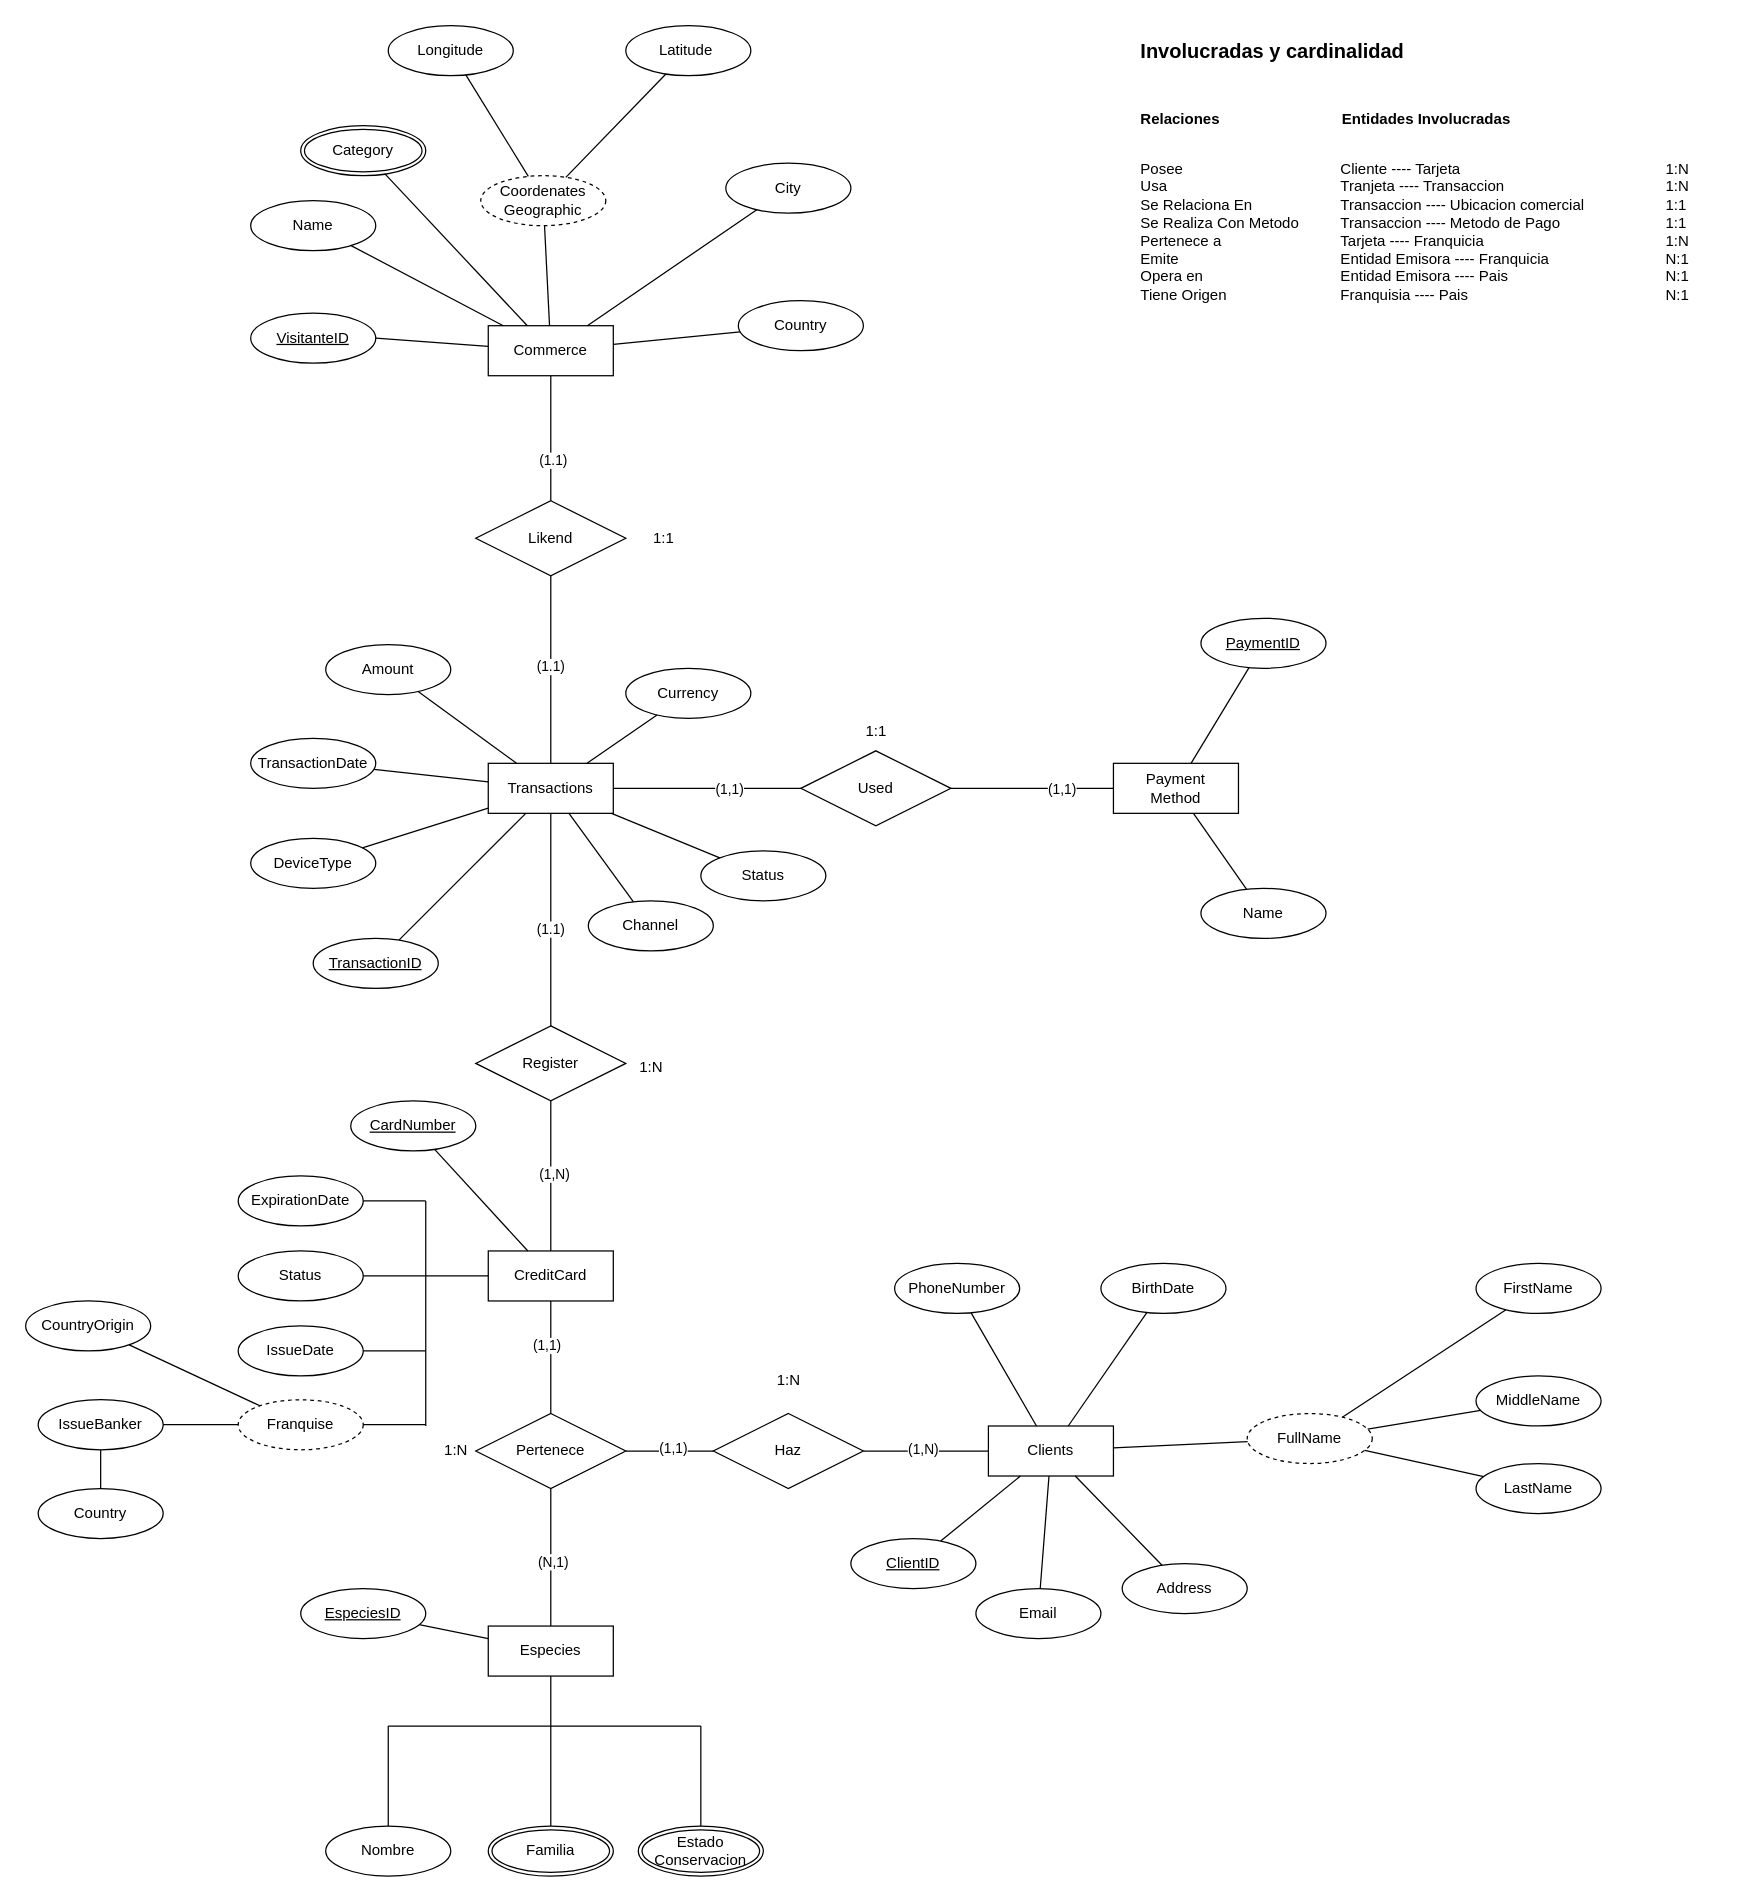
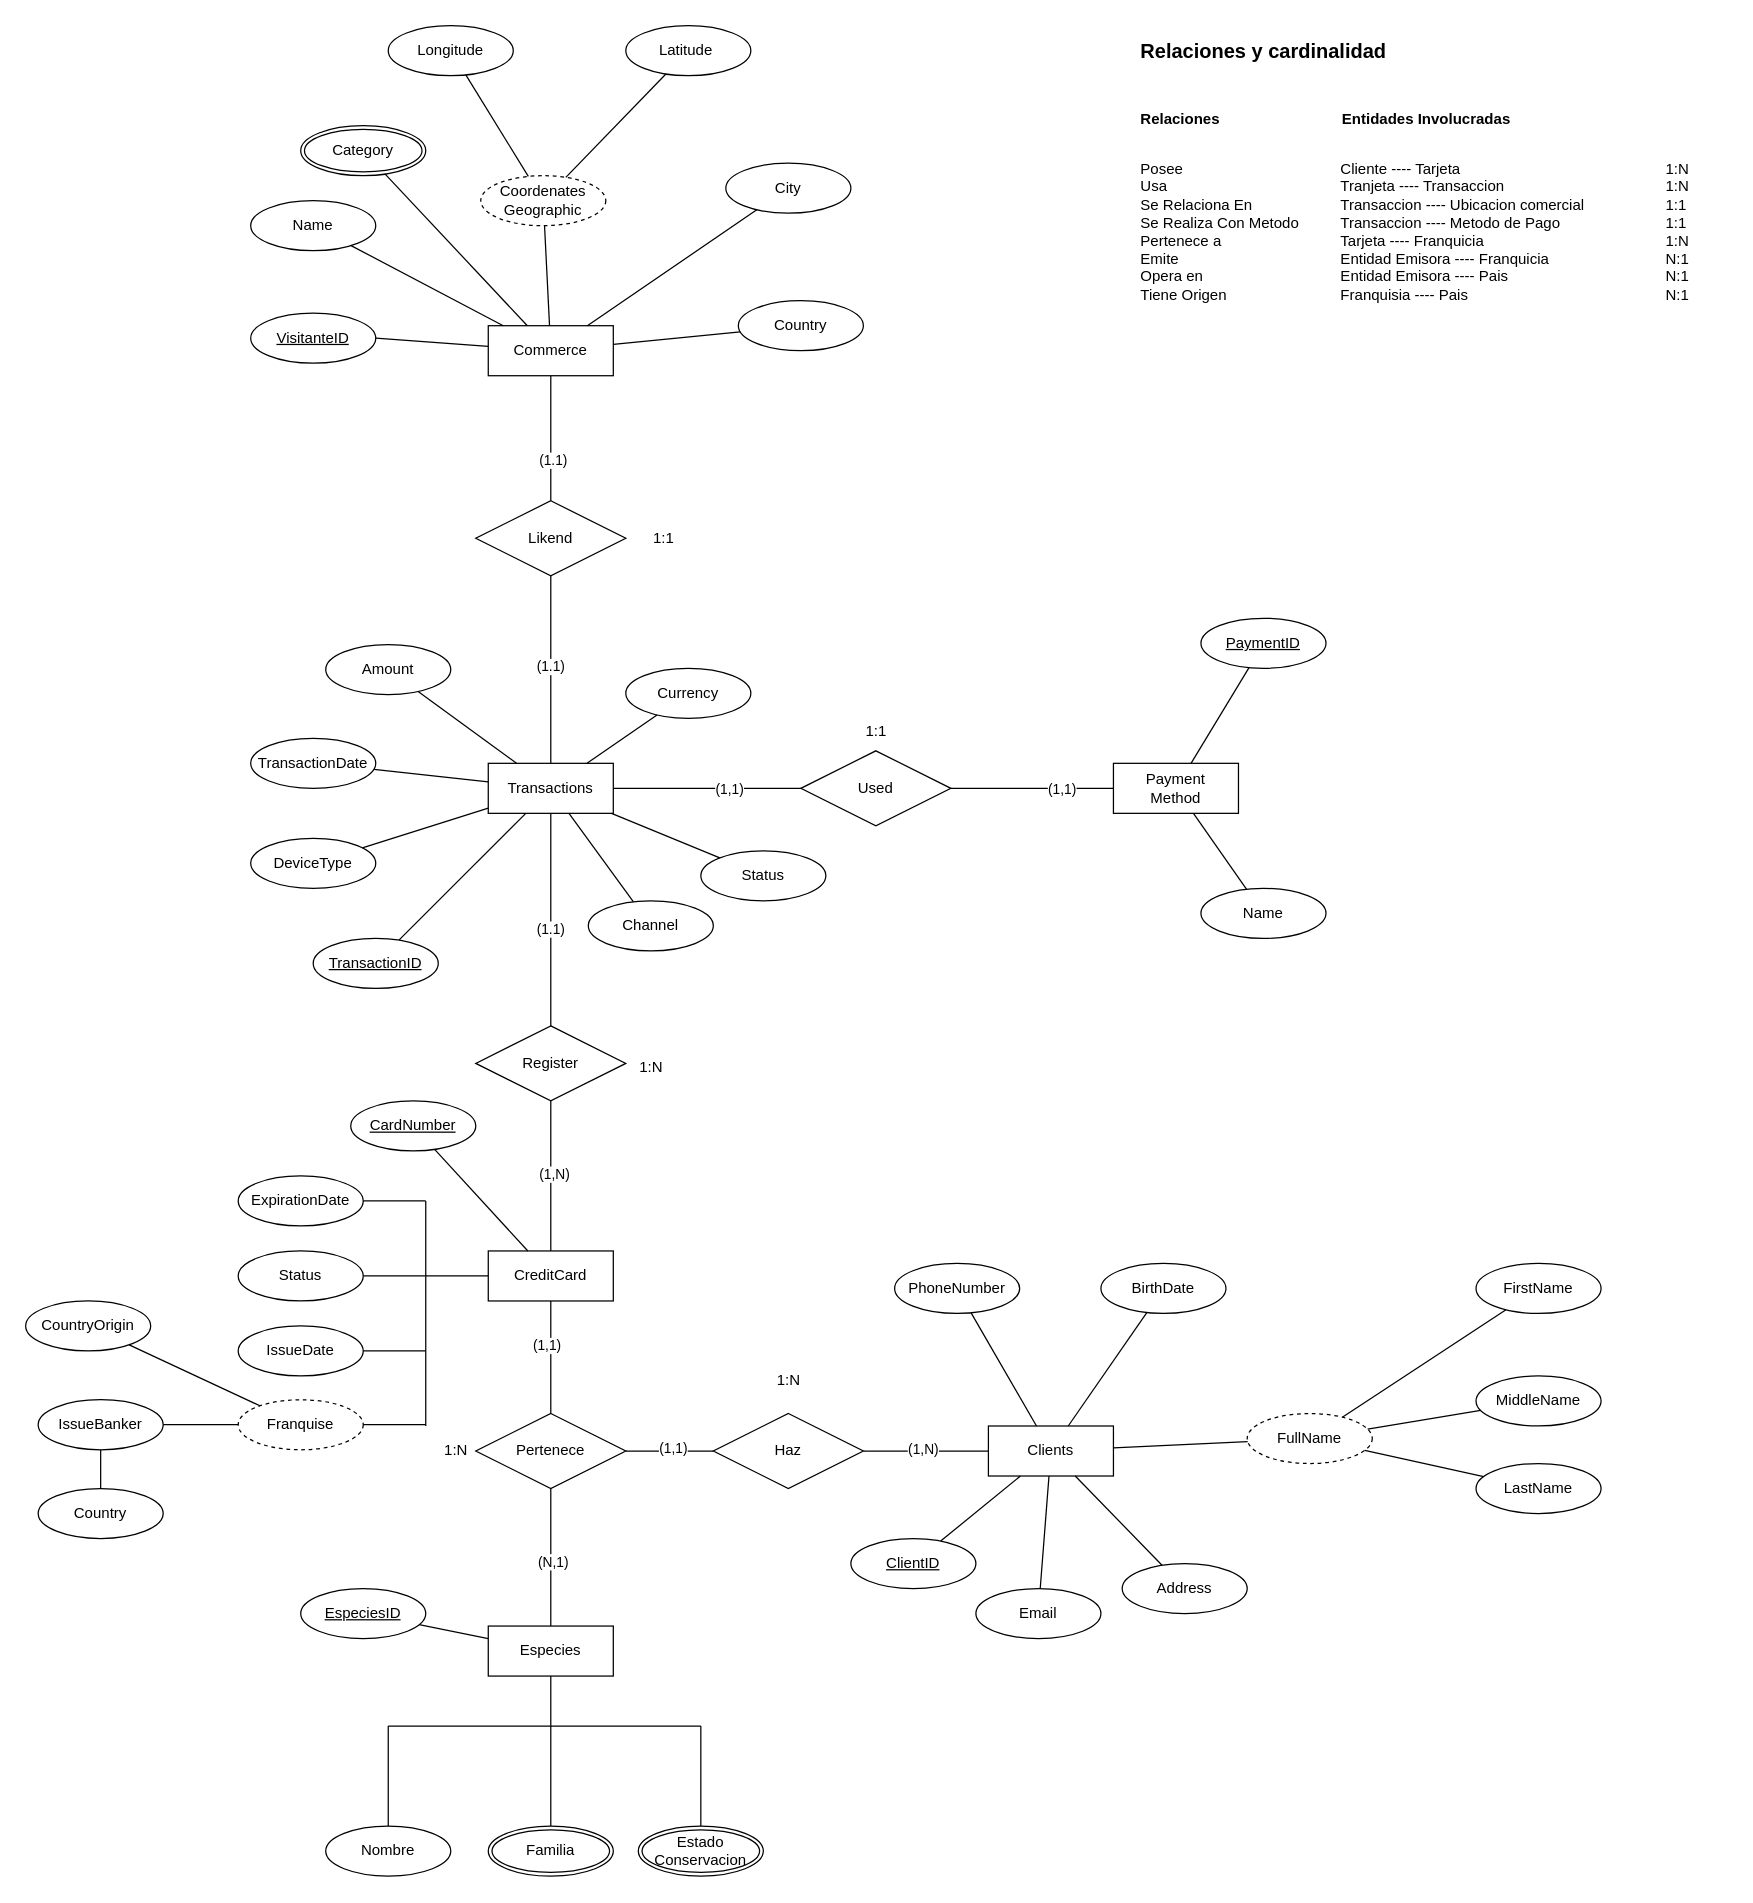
node "Involucradas y cardinalidad": label "Involucradas y cardinalidad" -> "Relaciones y cardinalidad"
